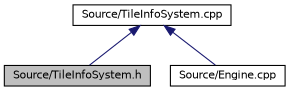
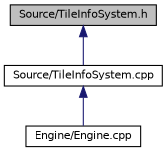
edge "Source/TileInfoSystem.h" -> "Source/TileInfoSystem.cpp": reversed
node "Source/Engine.cpp": label "Source/Engine.cpp" -> "Engine/Engine.cpp"
